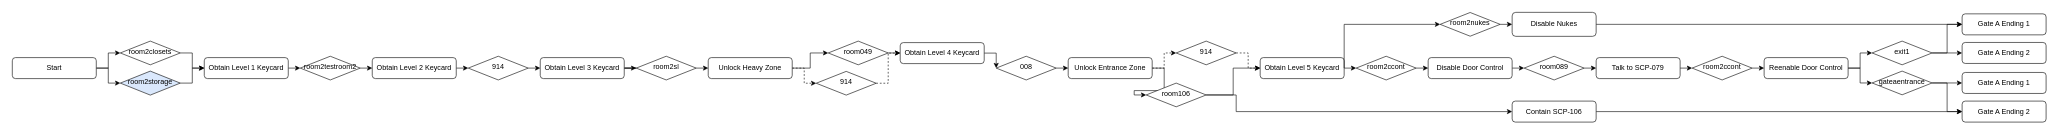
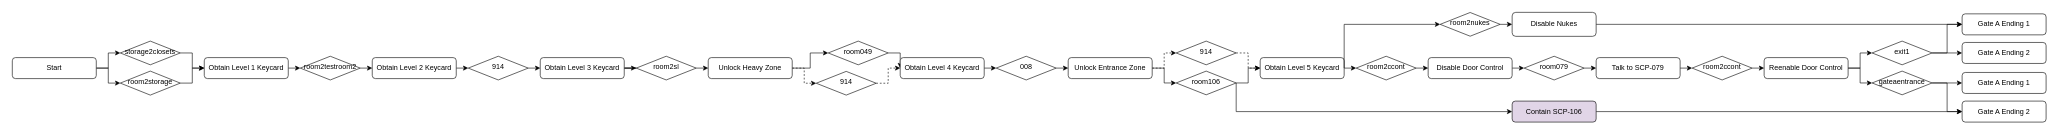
node "room2closets": label "room2closets" -> "storage2closets"
node "Obtain Level 4 Keycard": moved (942, 53) -> (942, 68)
node "room089": label "room089" -> "room079"
node "room2storage": fillcolor #dae8fc -> #ffffff
node "room106": moved (1176, 95) -> (1206, 83)
node "Contain SCP-106": fillcolor #ffffff -> #e1d5e7
